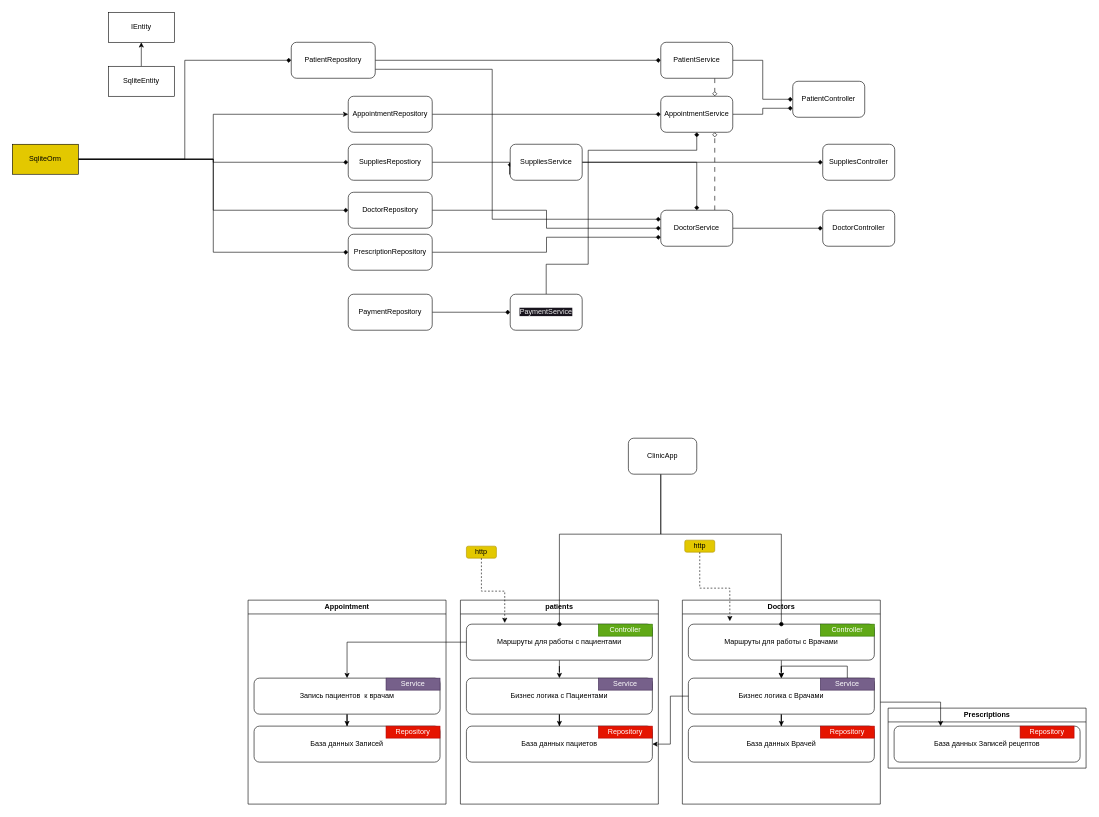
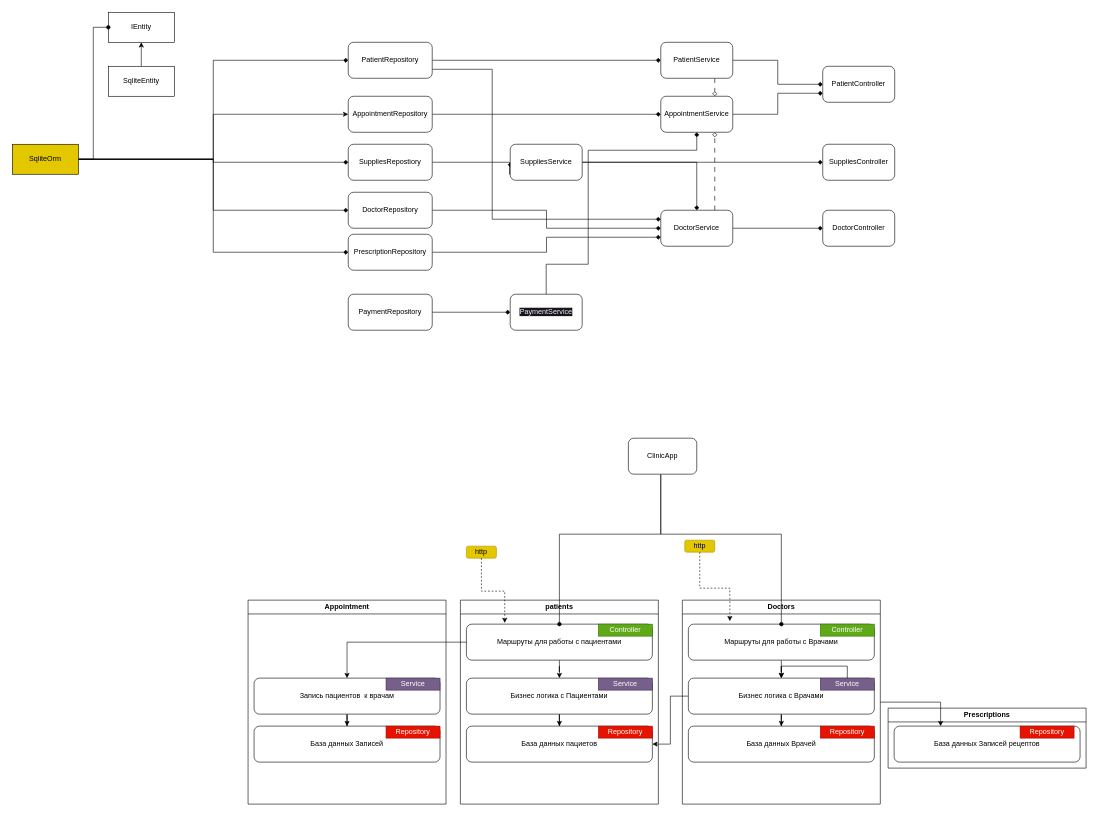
edge "SqliteOrm" -> "IEntity": added
node "PatientRepository": moved (333, 60) -> (390, 60)
node "PatientController": moved (829, 99) -> (859, 84)
